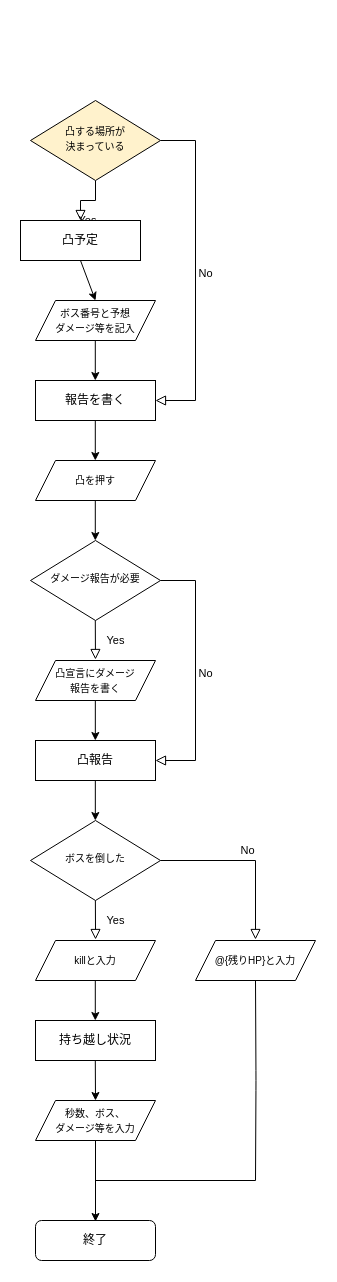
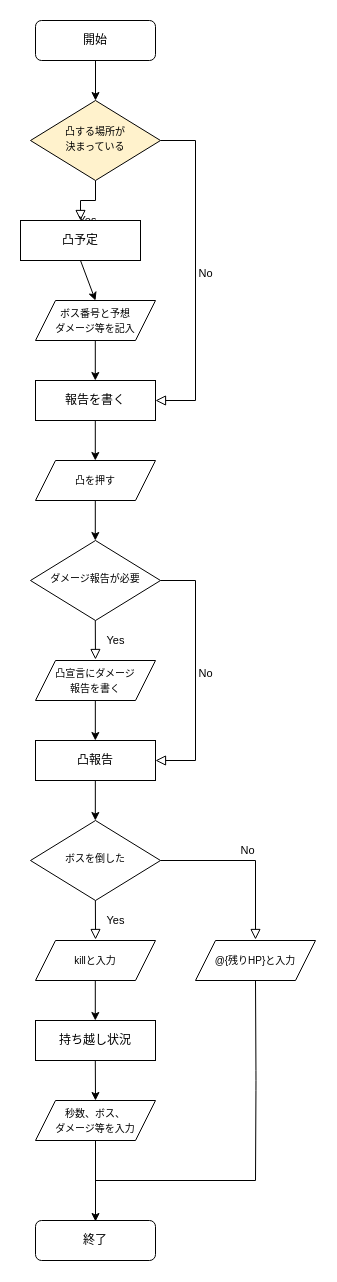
node "開始": added
edge "開始" -> "凸する場所が 決まっている": added
